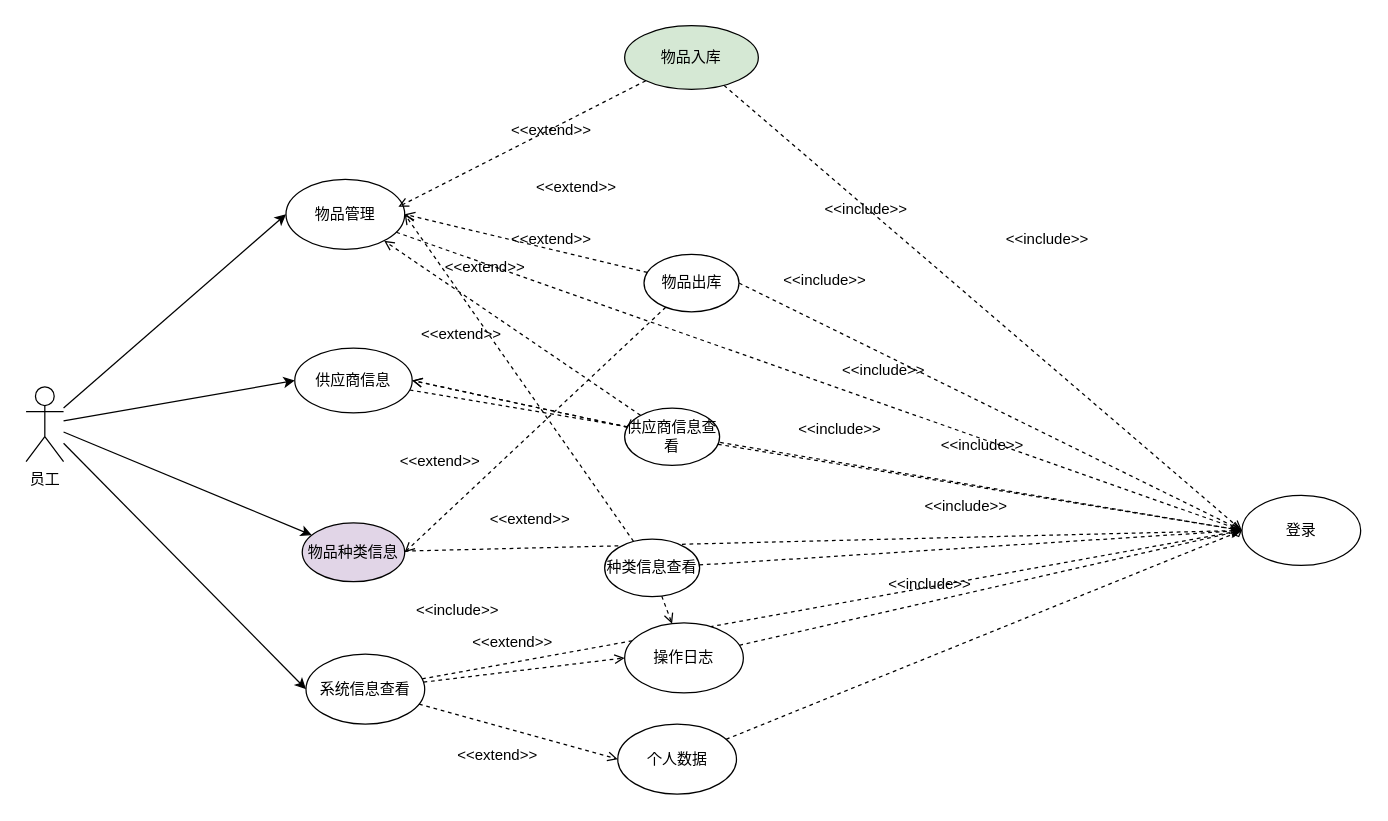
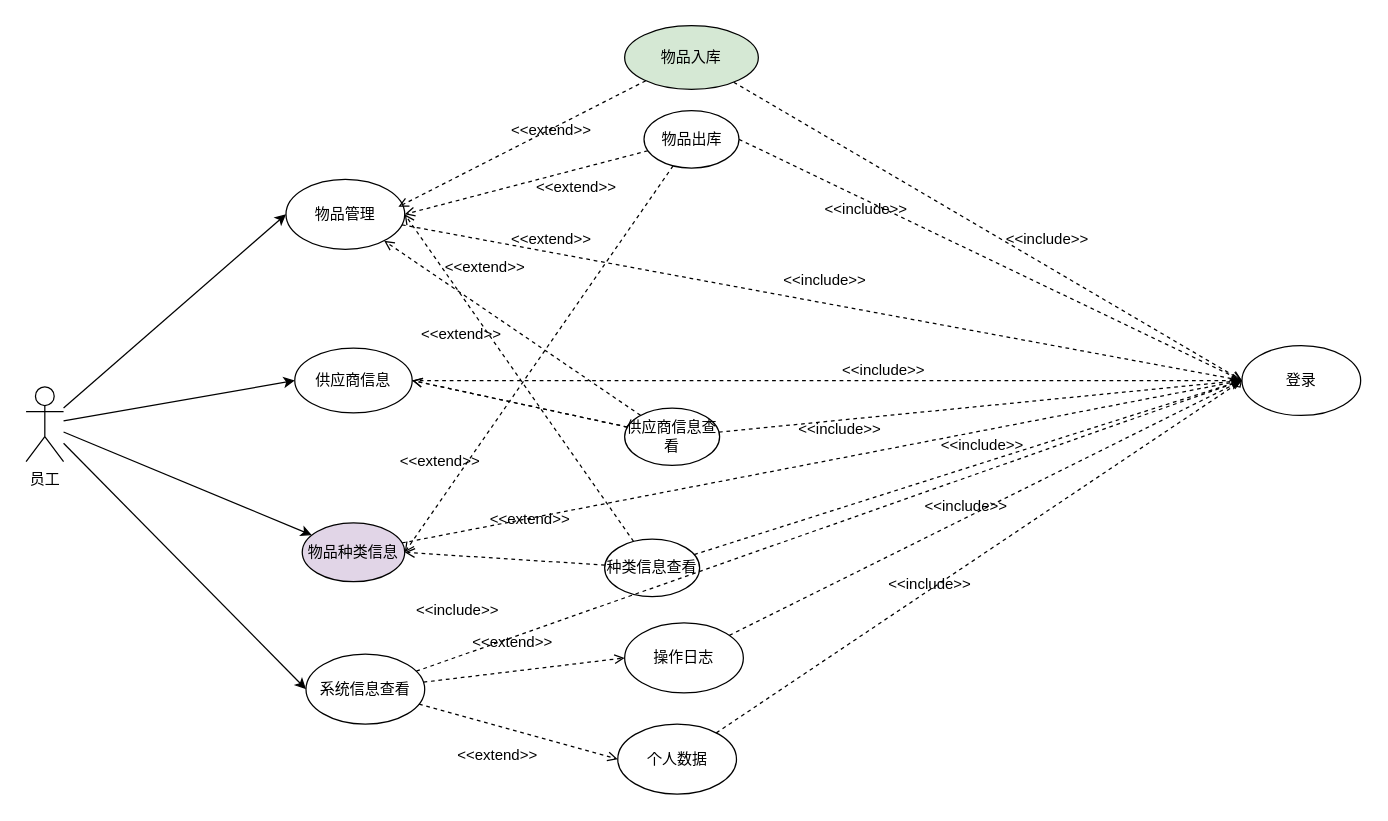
node "物品出库": moved (691, 283) -> (691, 139)
node "登录": moved (1301, 531) -> (1301, 381)
edge "种类信息查看" -> "操作日志": now "种类信息查看" -> "物品种类信息"
